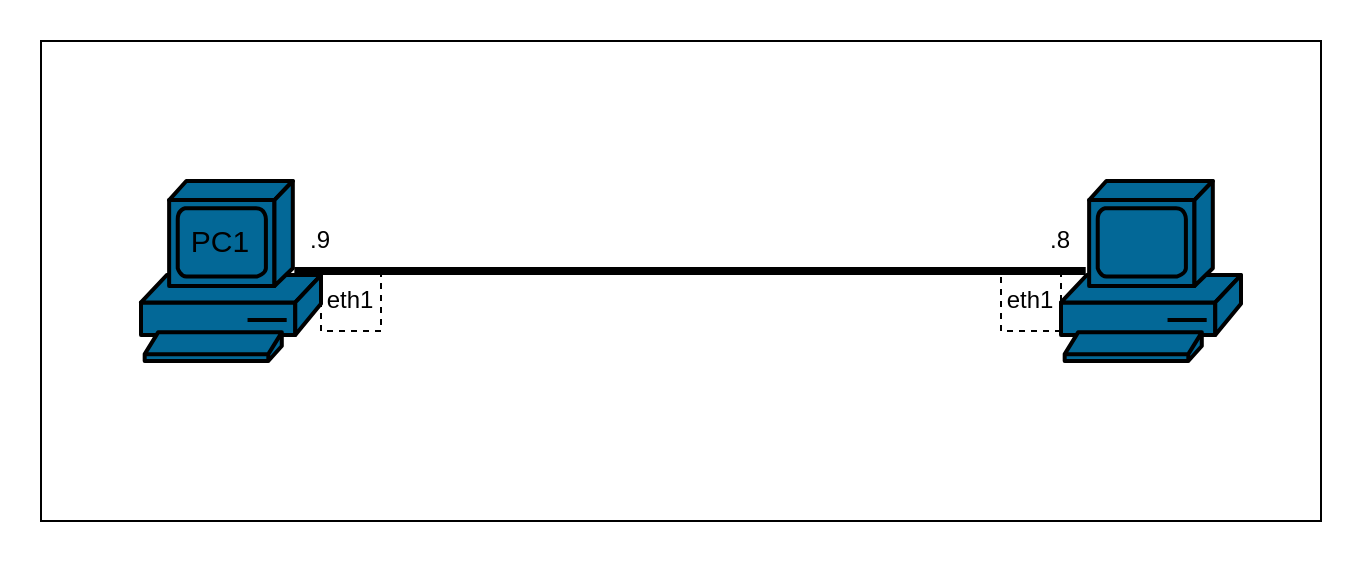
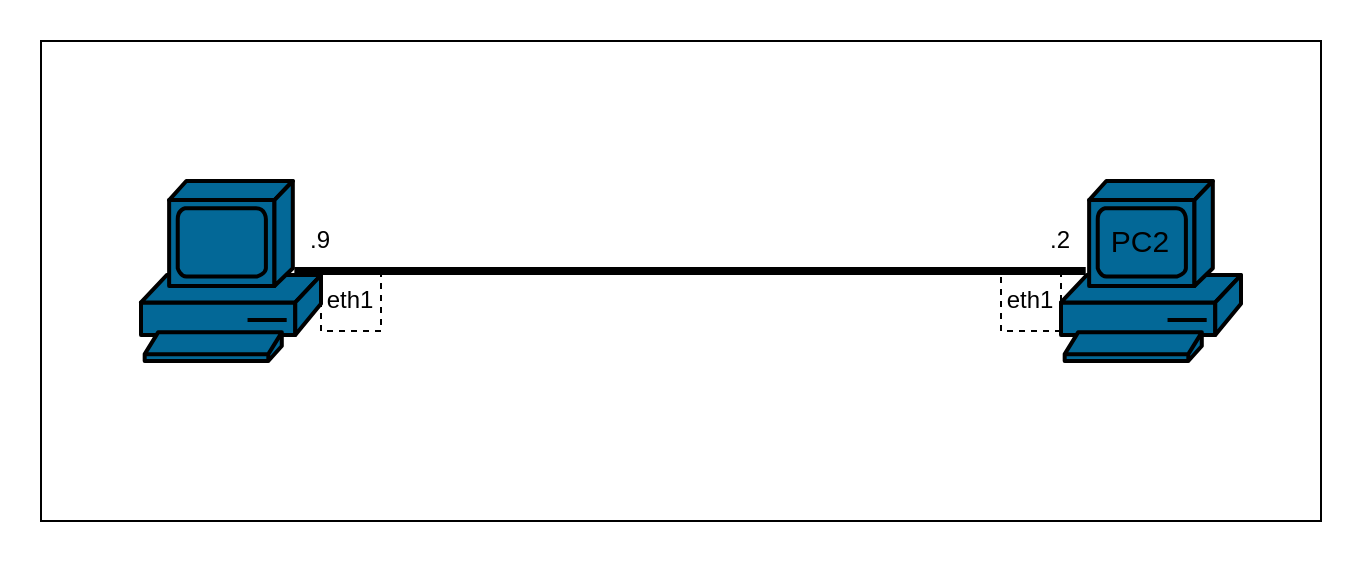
node "PC1": removed
node ".8": label ".8" -> ".2"
node "PC2": added
